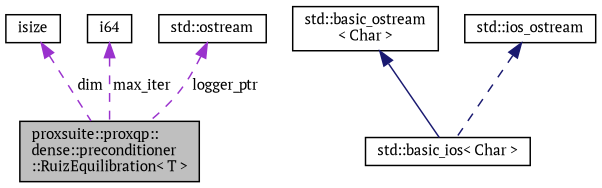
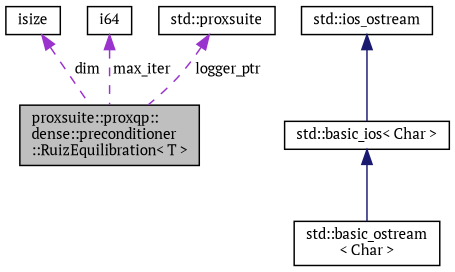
node "std::ostream": label "std::ostream" -> "std::proxsuite"
edge "std::basic_ios< Char >" -> "std::ios_ostream": style dashed -> solid
edge "std::basic_ios< Char >" -> "std::basic_ostream < Char >": reversed
